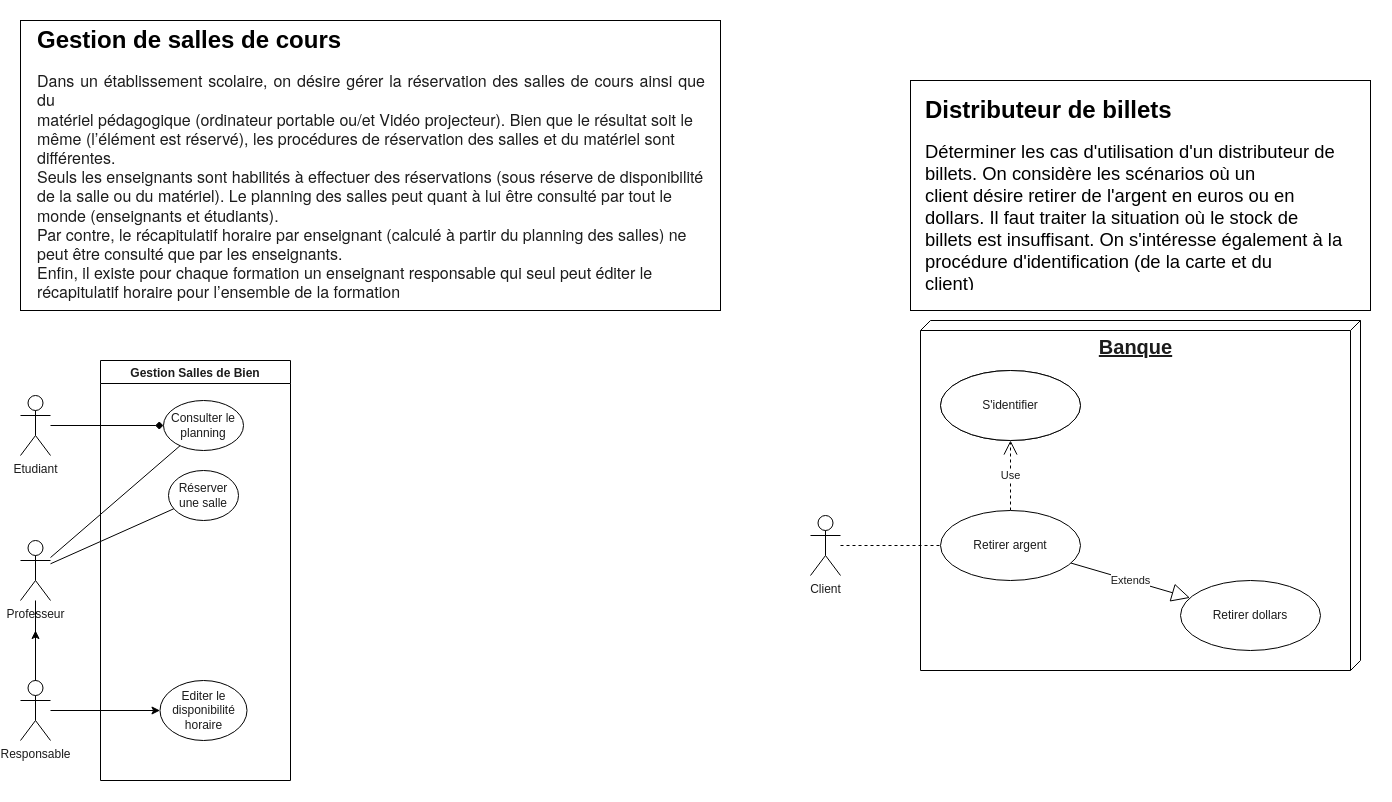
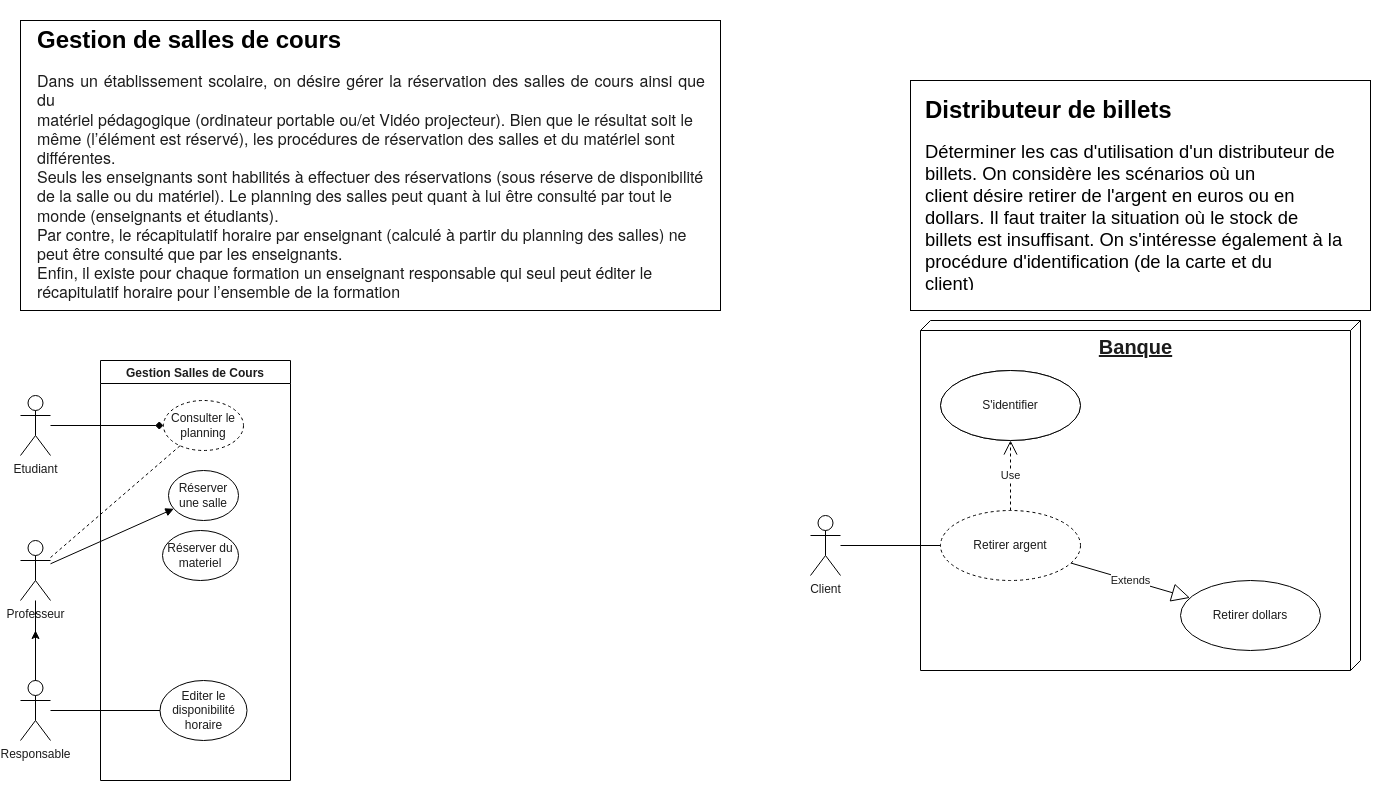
node "Gestion Salles de Bien": label "Gestion Salles de Bien" -> "Gestion Salles de Cours"
node "Consulter le planning": style solid -> dashed
edge "Consulter le planning" -- "Professeur": style solid -> dashed
edge "Réserver une salle" -- "Professeur": arrowhead none -> block
edge "Client" -- "Retirer argent": style dashed -> solid
node "Retirer argent": style solid -> dashed
node "Réserver du materiel": added
edge "Responsable" -> "Editer le disponibilité horaire": arrowhead classic -> none
